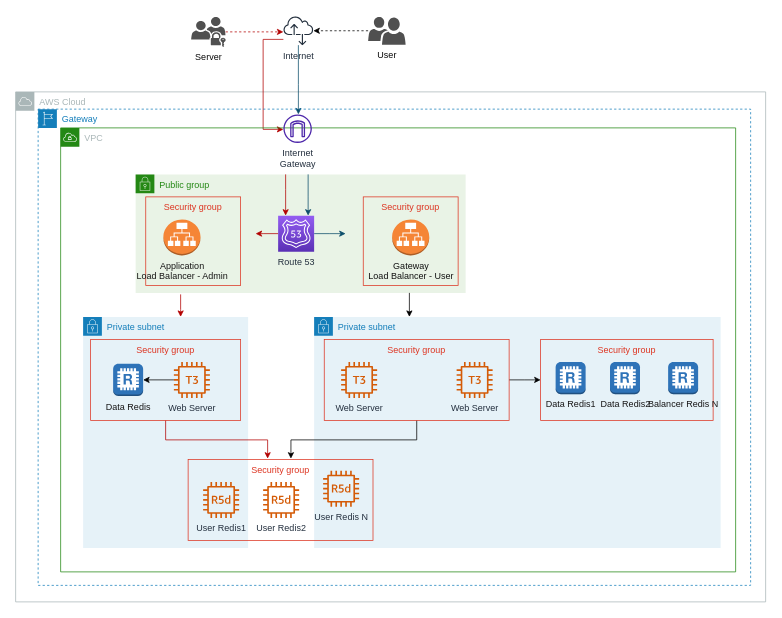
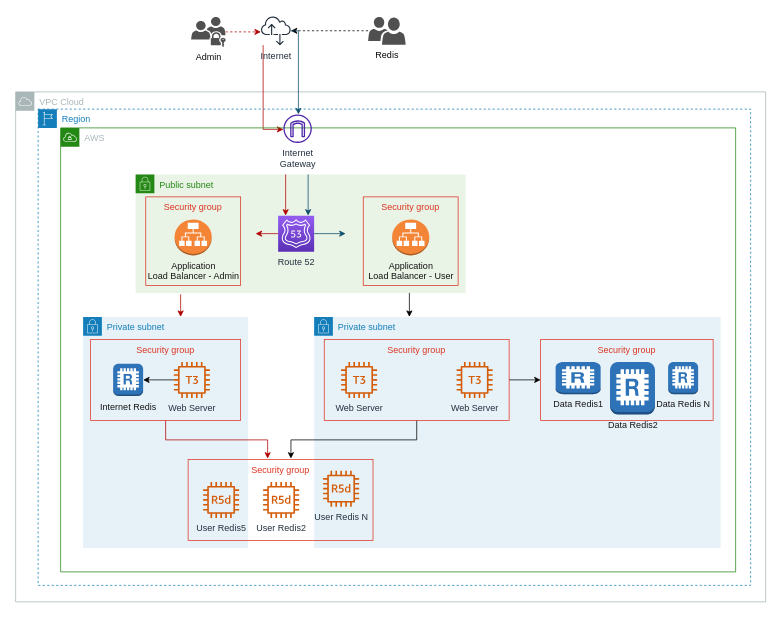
node "Internet": moved (298, 31) -> (276, 31)
node "User": label "User" -> "Redis"
node "Server": label "Server" -> "Admin"
node "AWS Cloud": label "AWS Cloud" -> "VPC Cloud"
node "Gateway": label "Gateway" -> "Region"
node "VPC": label "VPC" -> "AWS"
node "Public group": label "Public group" -> "Public subnet"
node "Application Load Balancer - Admin": moved (182, 237) -> (193, 237)
node "Route 53": label "Route 53" -> "Route 52"
node "Gateway Load Balancer - User": label "Gateway Load Balancer - User" -> "Application Load Balancer - User"
node "Data Redis1": size 30x32 -> 45x32
node "Data Redis2": size 30x32 -> 45x53
node "Balancer Redis N": label "Balancer Redis N" -> "Data Redis N"
node "Data Redis": label "Data Redis" -> "Internet Redis"
node "User Redis1": label "User Redis1" -> "User Redis5"
